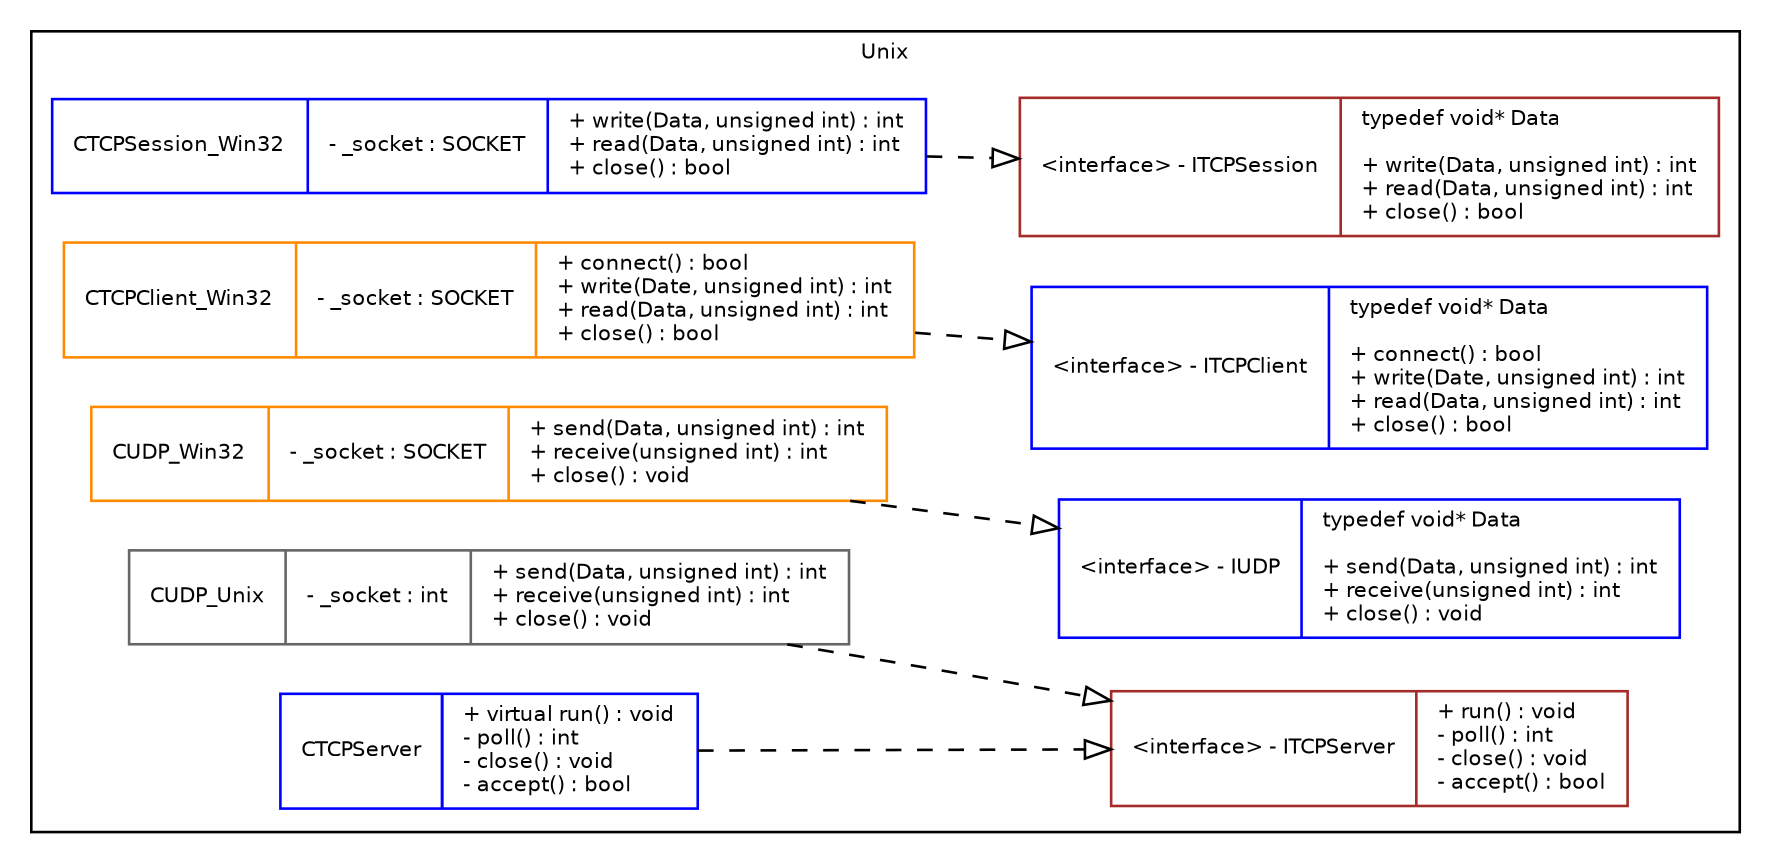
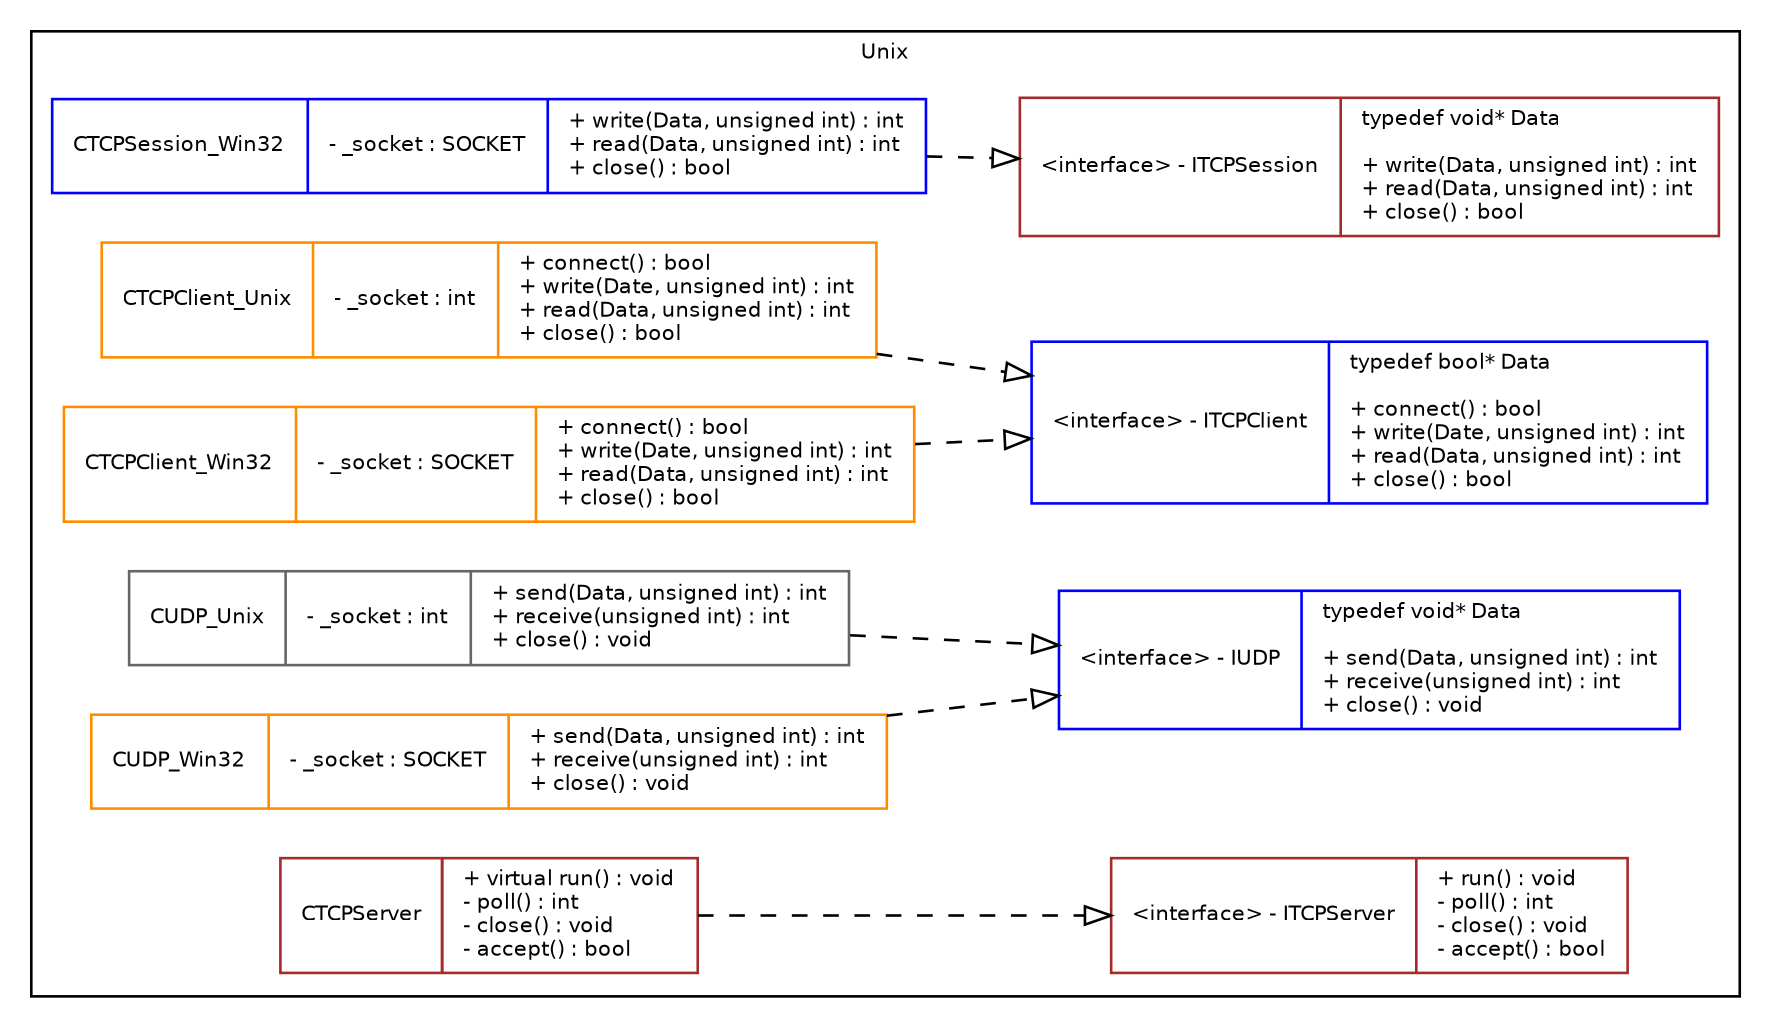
node "CTCPClient_Unix": added
node "<interface> - ITCPClient": text "typedef void* Data" -> "typedef bool* Data"
edge "CUDP_Unix" -> "<interface> - ITCPServer": now "CUDP_Unix" -> "<interface> - IUDP"
node "CTCPServer": color blue -> brown
